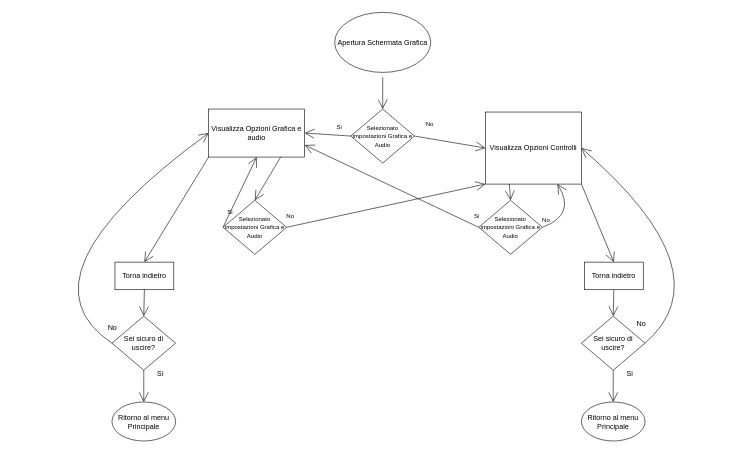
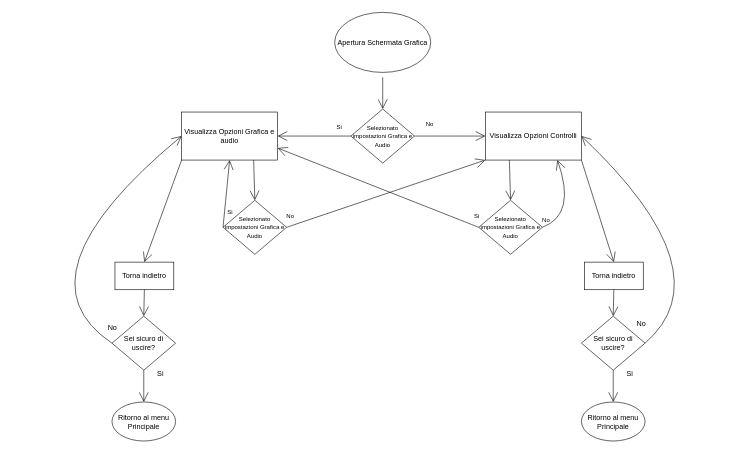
node "Visualizza Opzioni Grafica e audio": moved (257, 133) -> (230, 136)
node "Visualizza Opzioni Controlli": size 96x72 -> 96x48
